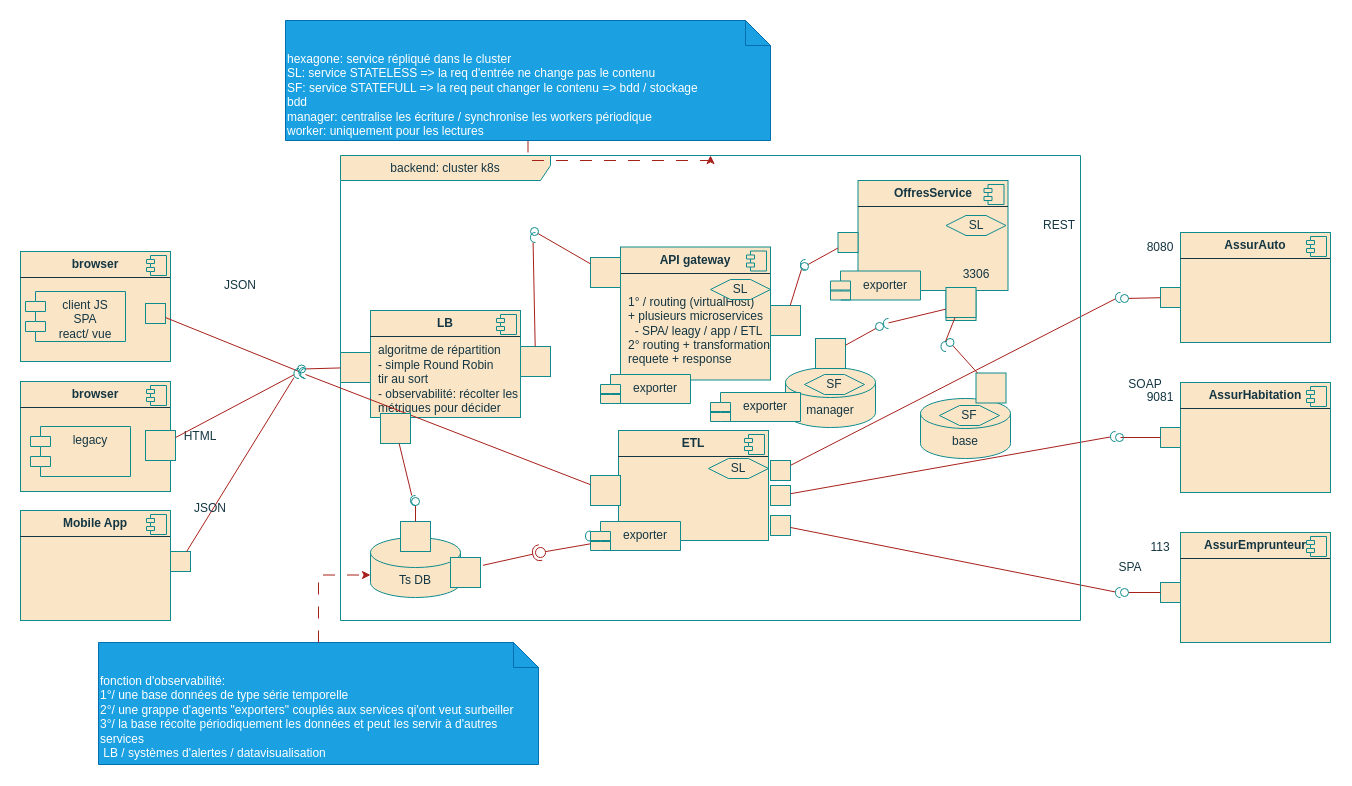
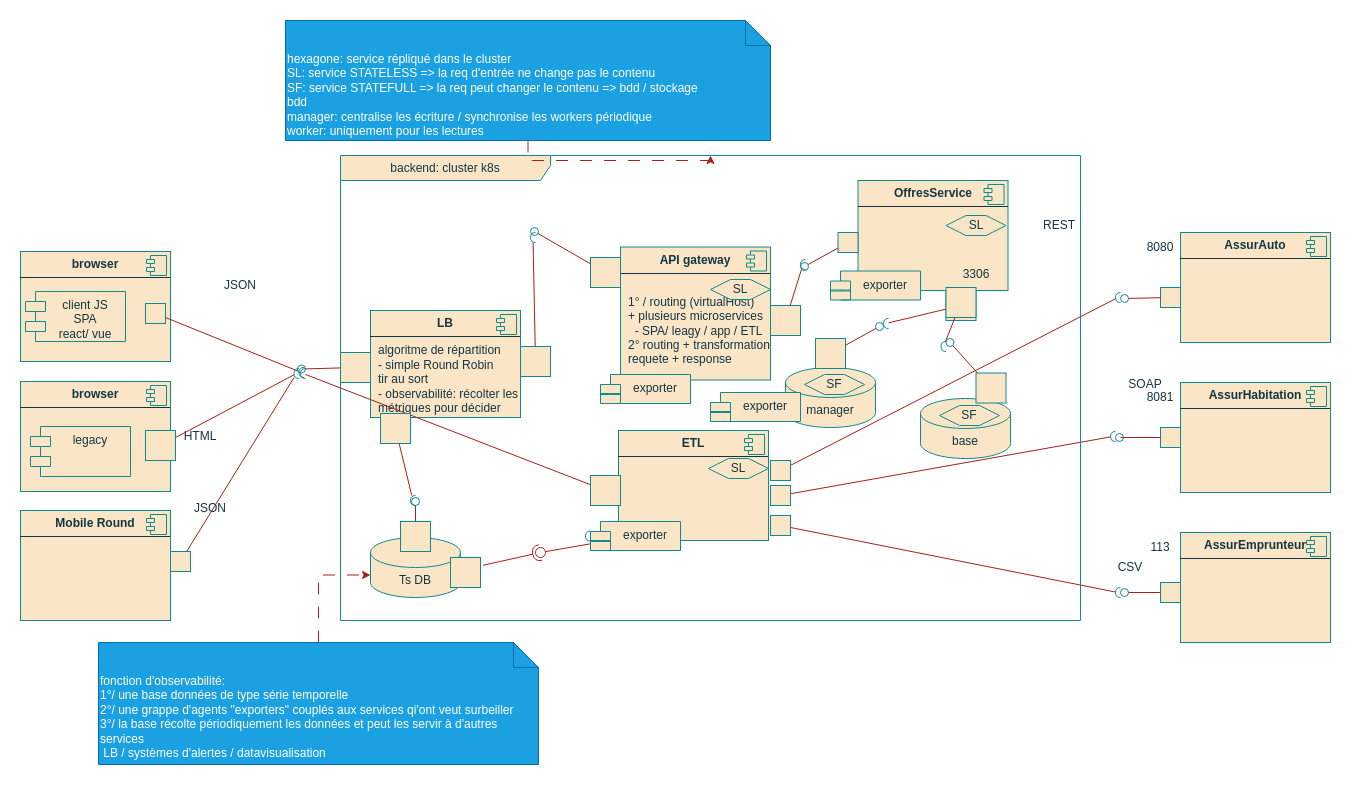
node "9081": label "9081" -> "8081"
node "Mobile App": label "Mobile App" -> "Mobile Round"
node "SPA": label "SPA" -> "CSV"
